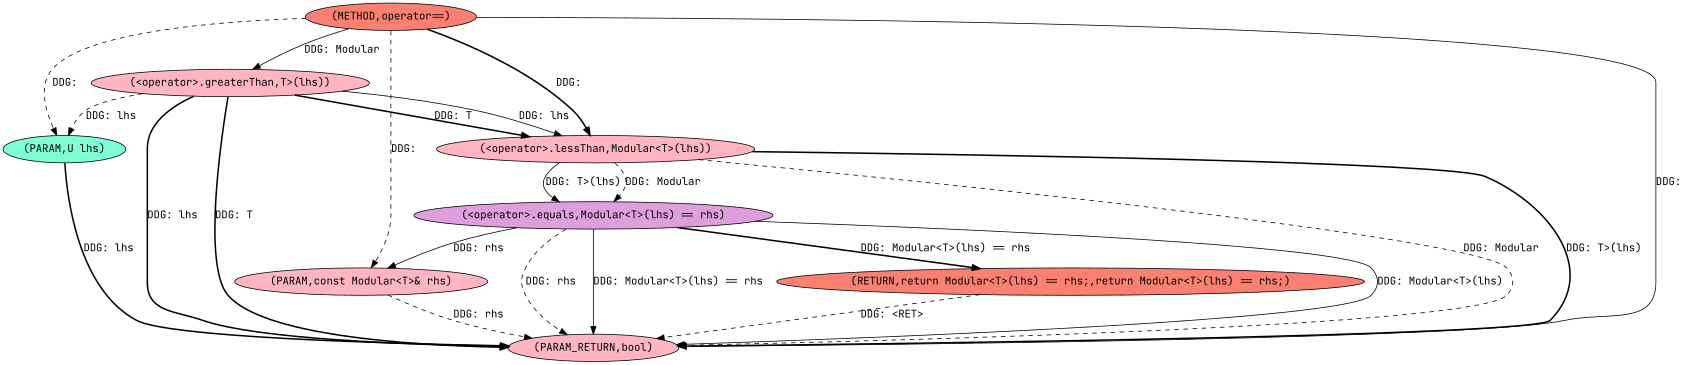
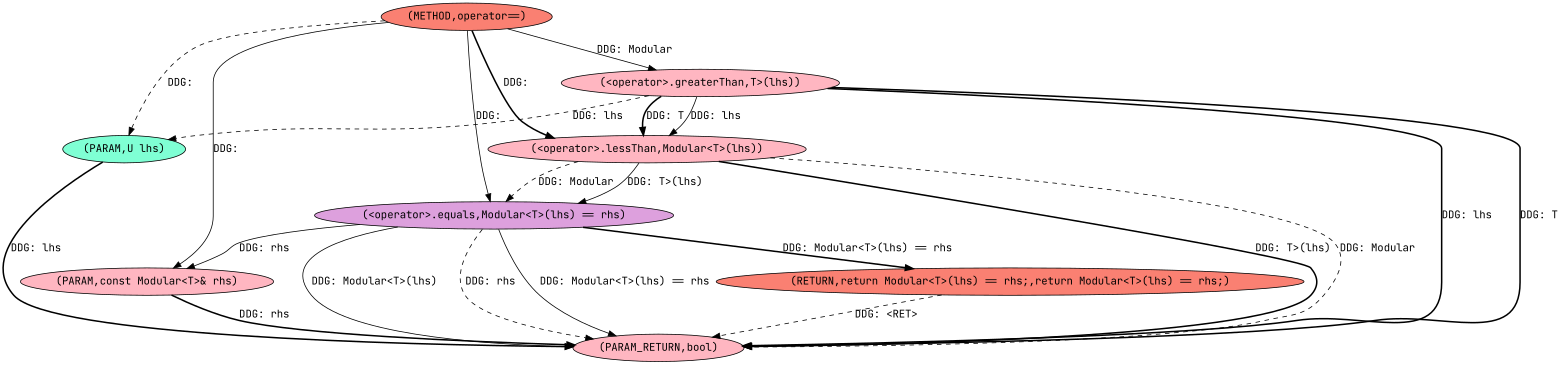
edge "(METHOD,operator==)" -> "(PARAM_RETURN,bool)": now "(METHOD,operator==)" -> "(<operator>.equals,Modular<T>(lhs) == rhs)"
edge "(METHOD,operator==)" -> "(PARAM,const Modular<T>& rhs)": style dashed -> solid
edge "(PARAM,const Modular<T>& rhs)" -> "(PARAM_RETURN,bool)": style dashed -> bold
